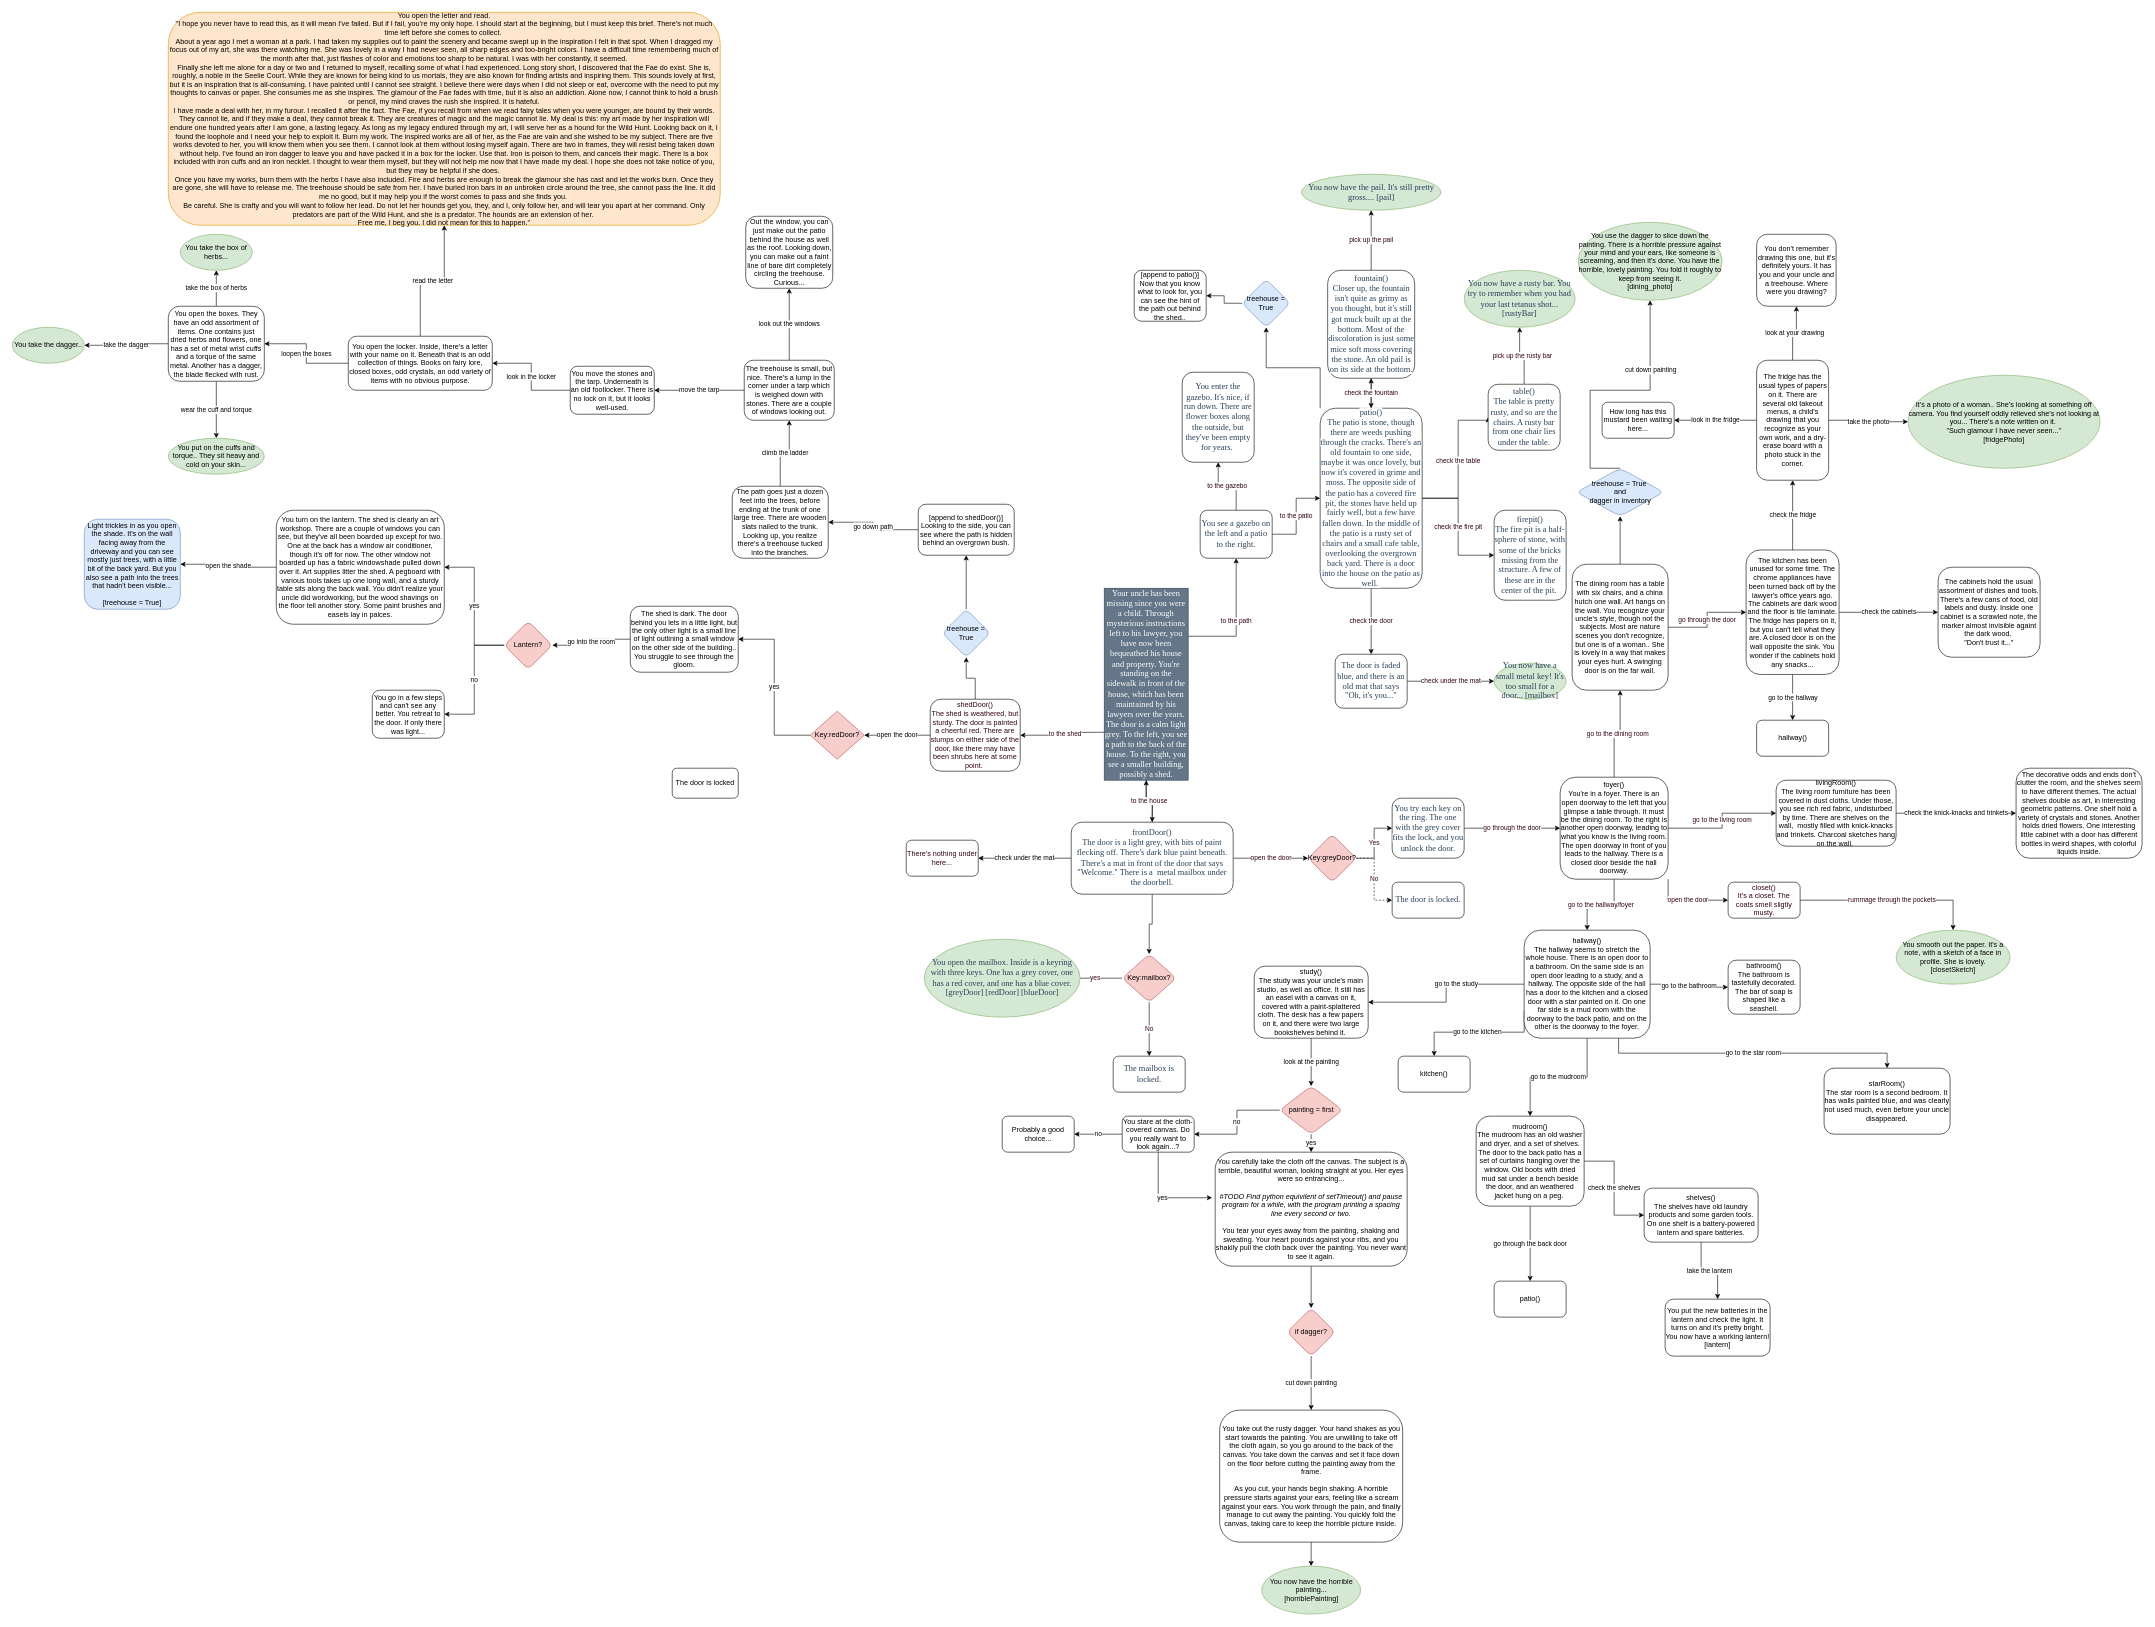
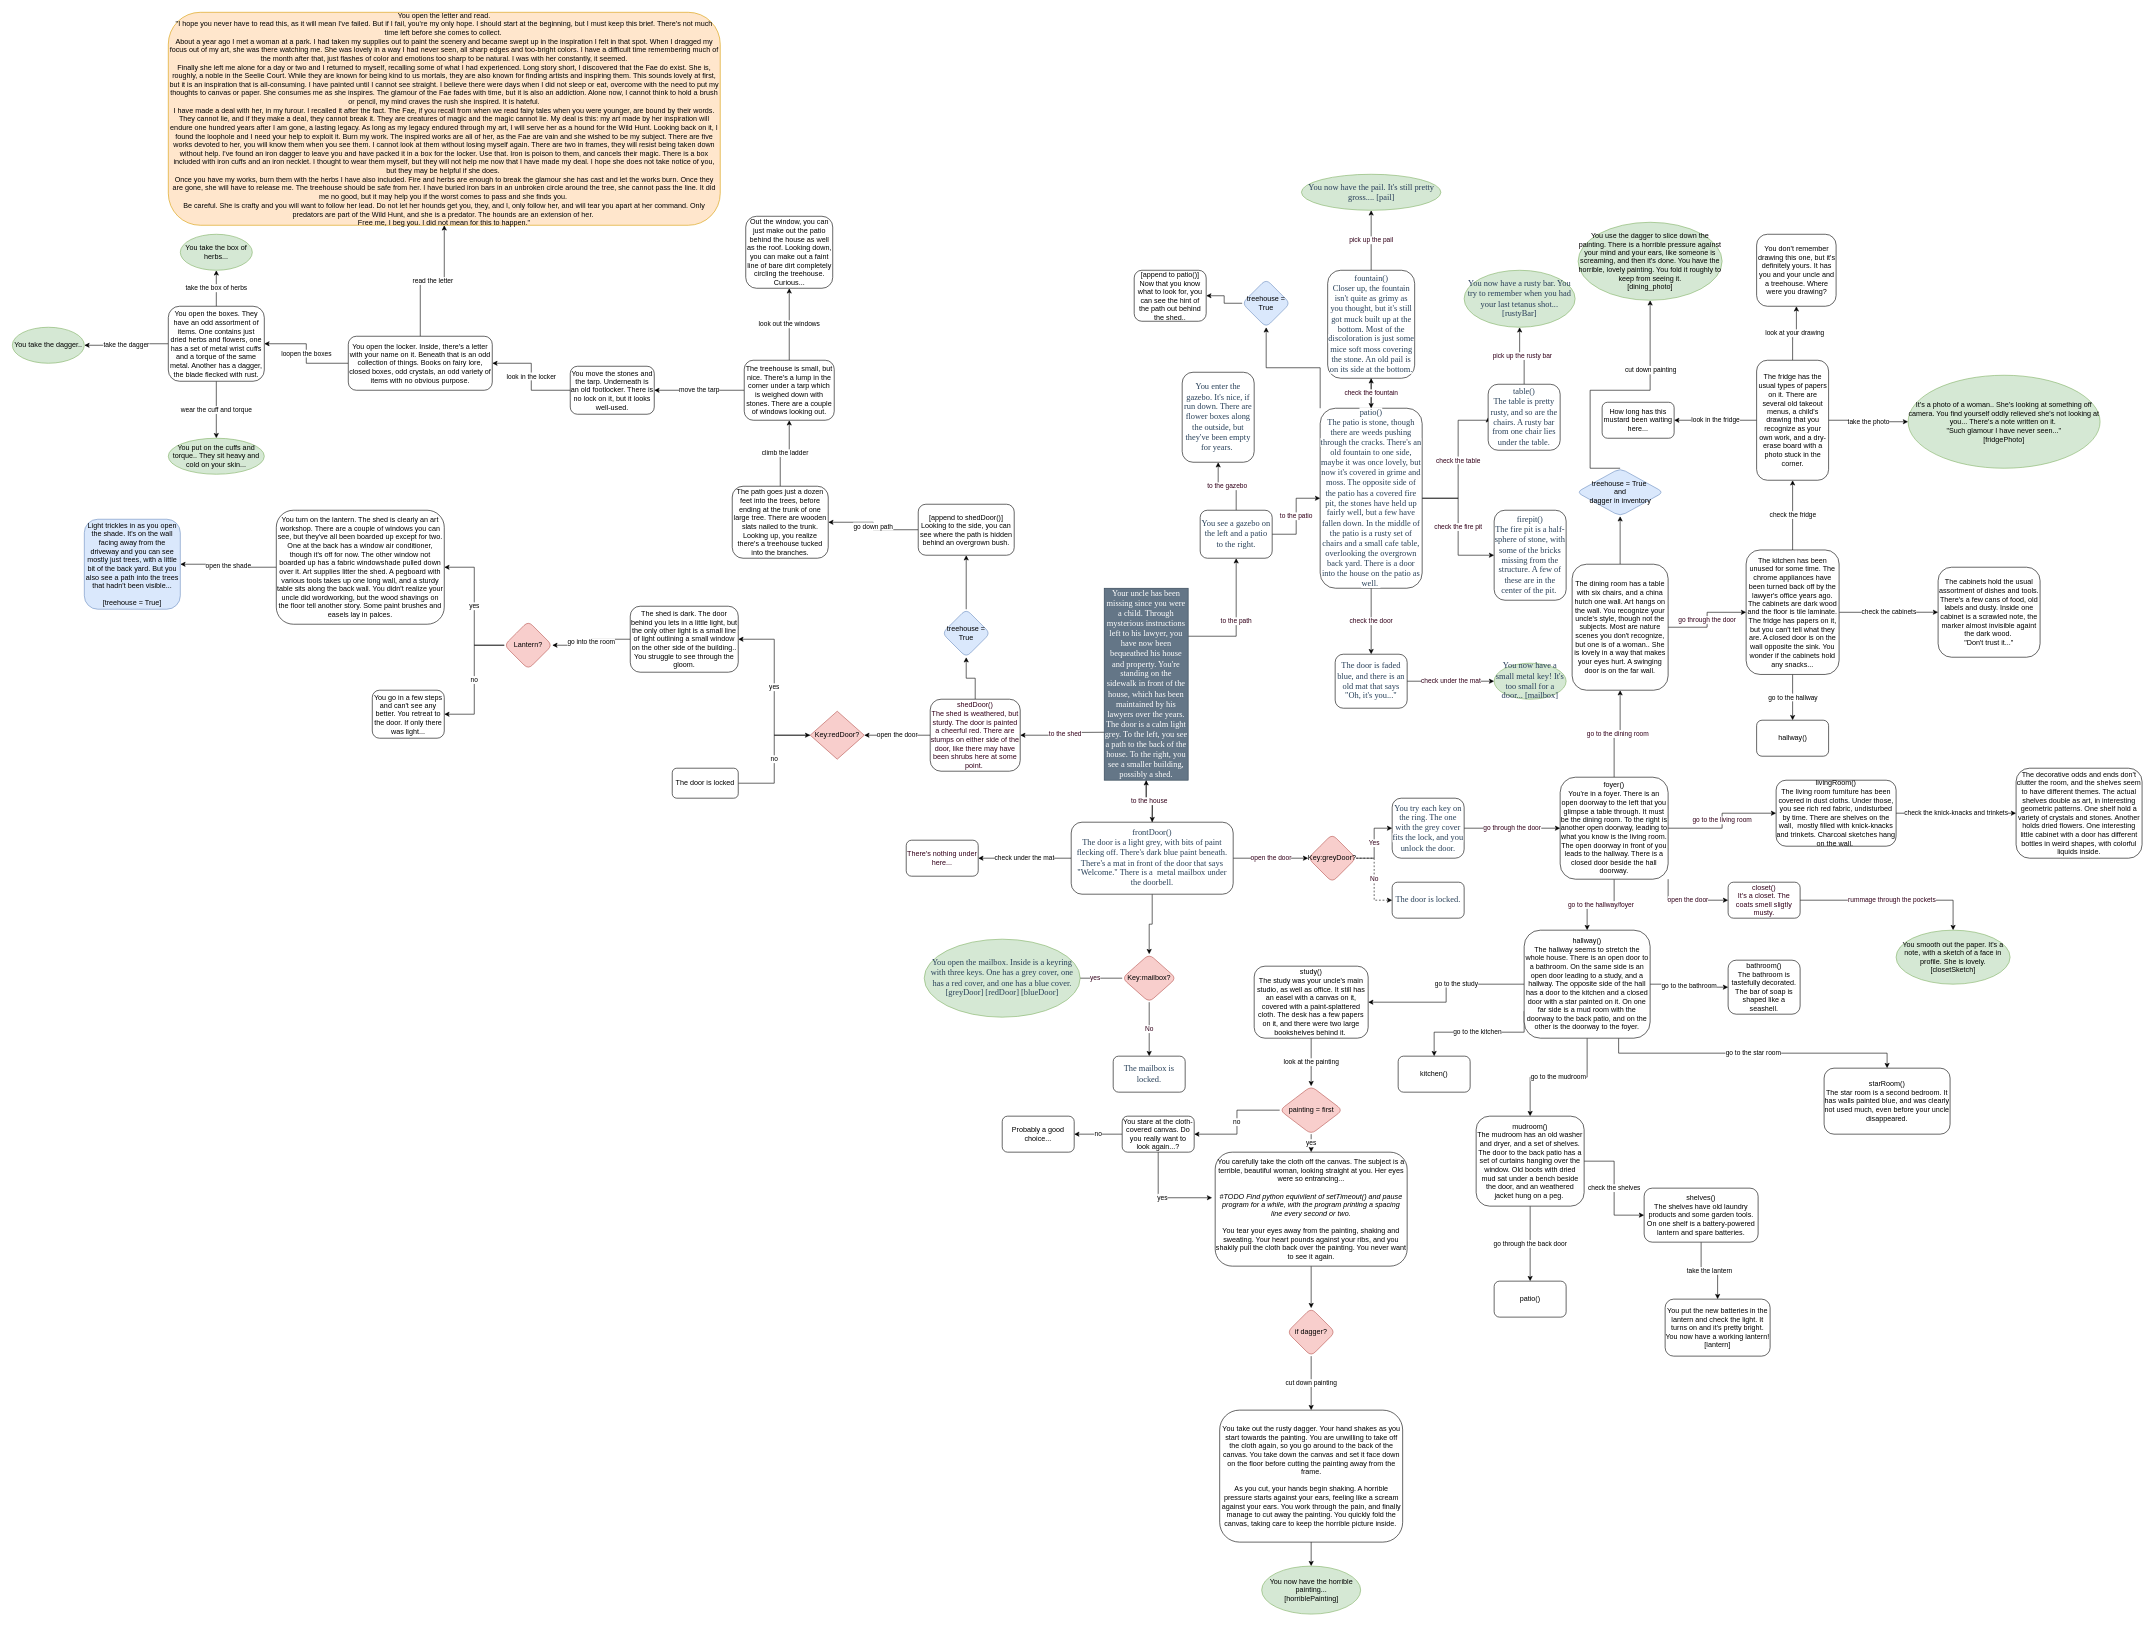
edge "The door is locked" -> "Key:redDoor?": added, label "no"
